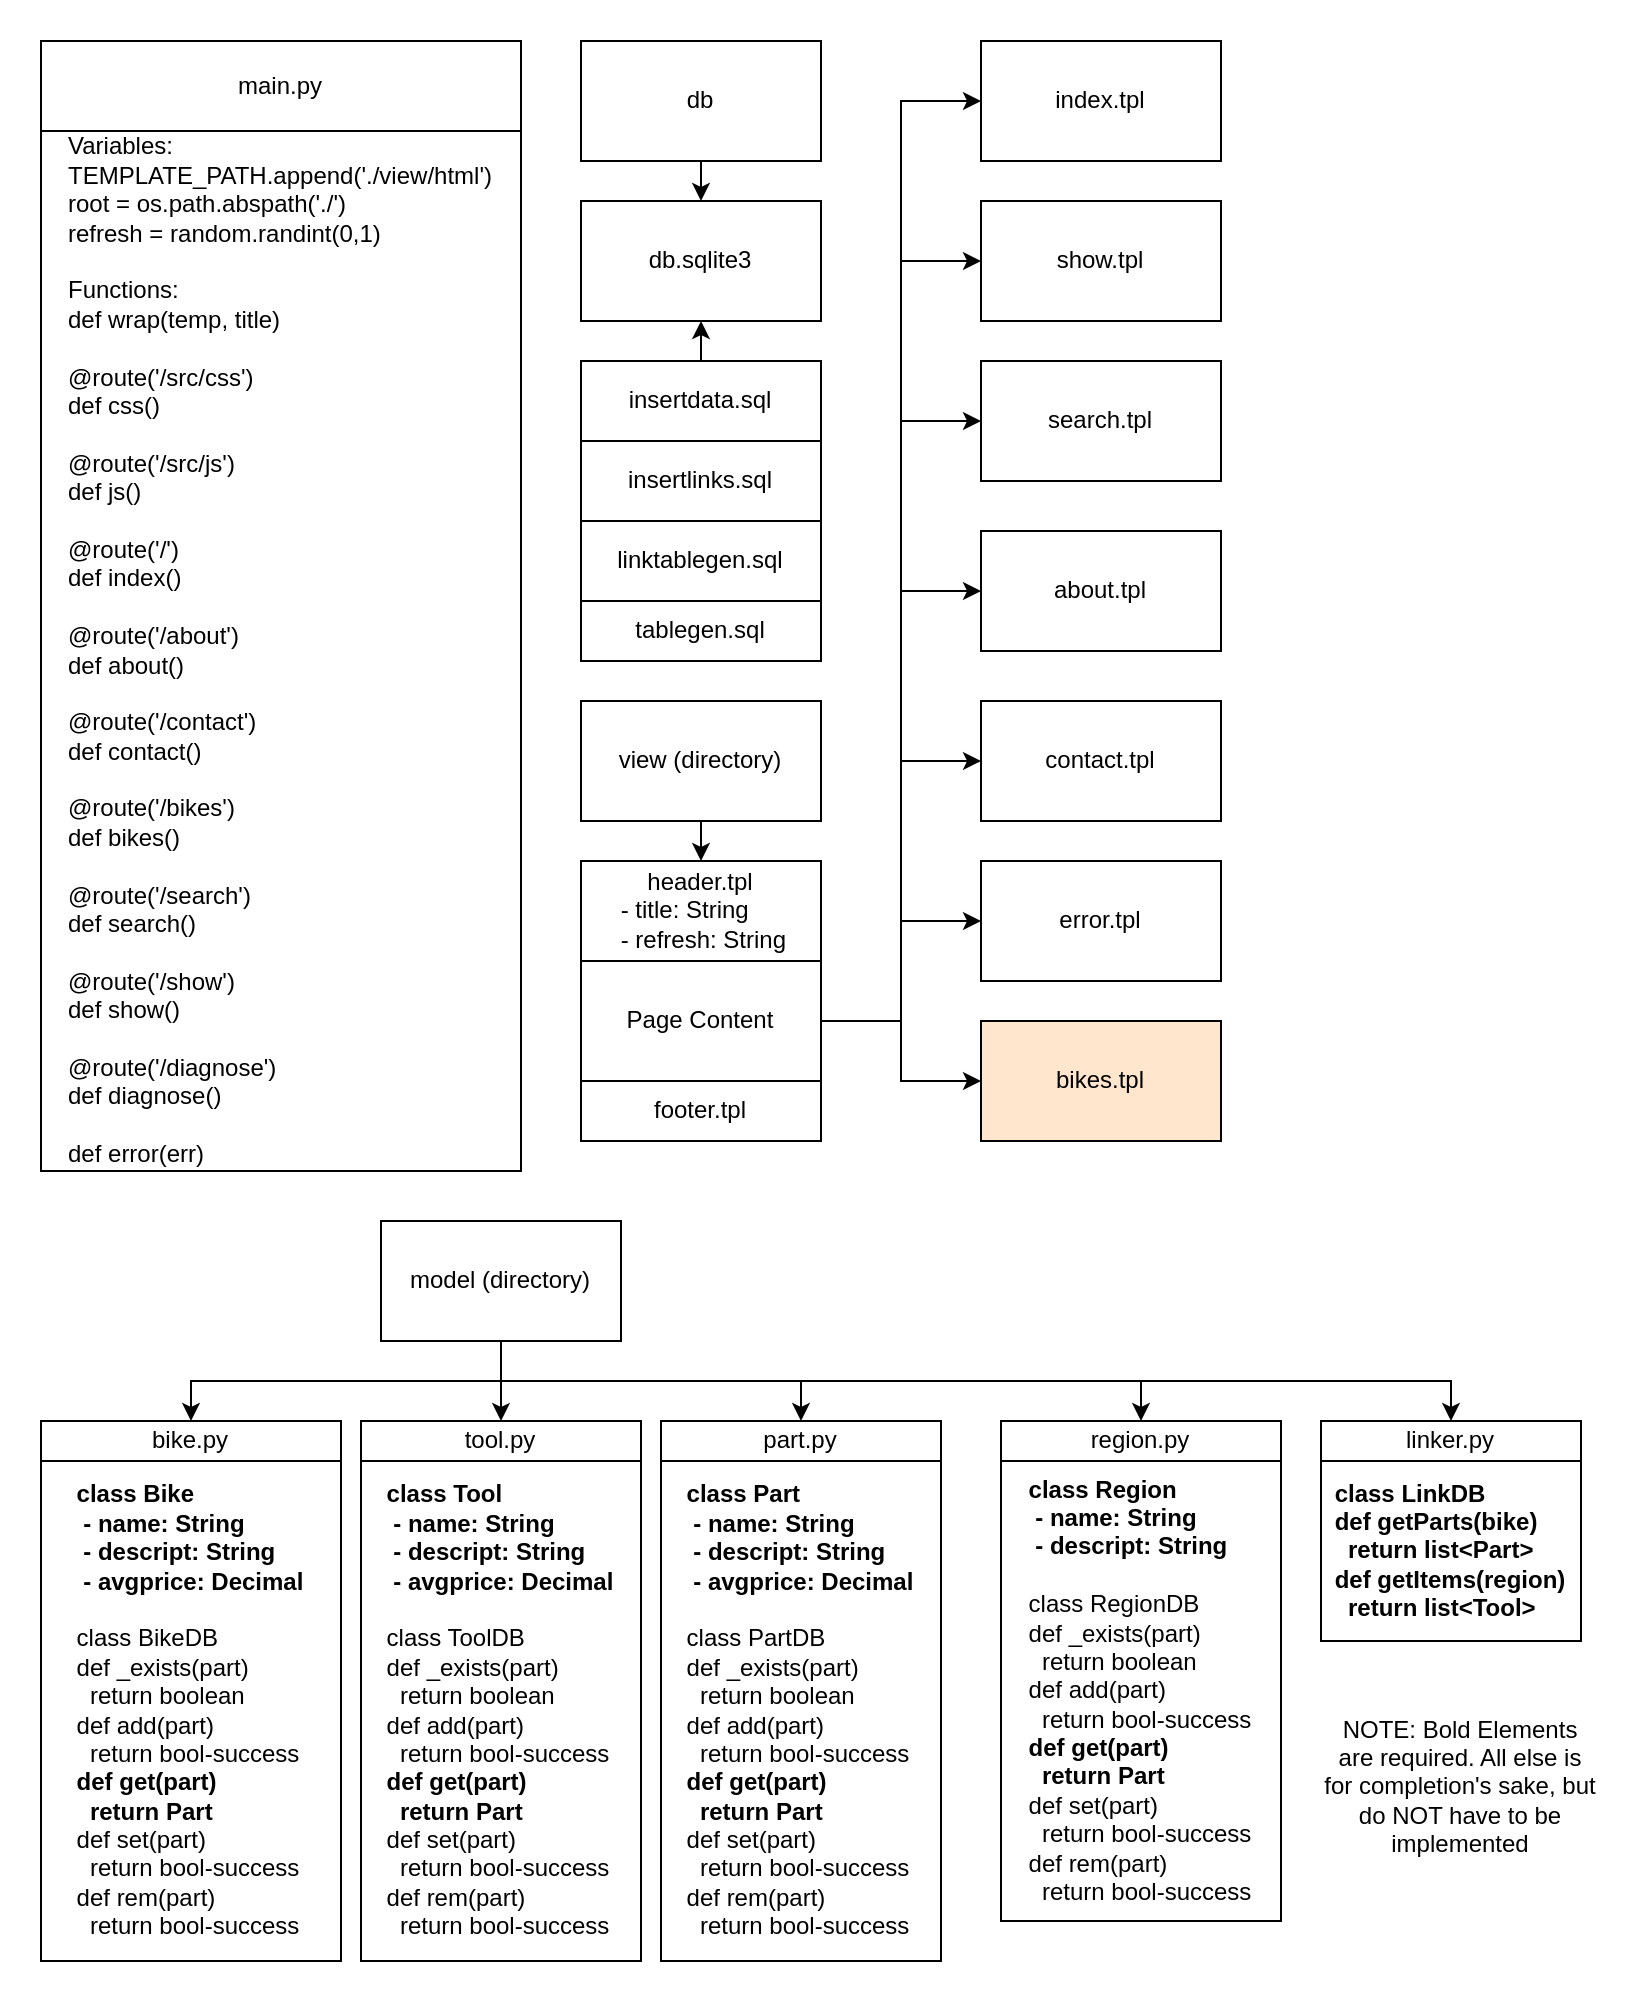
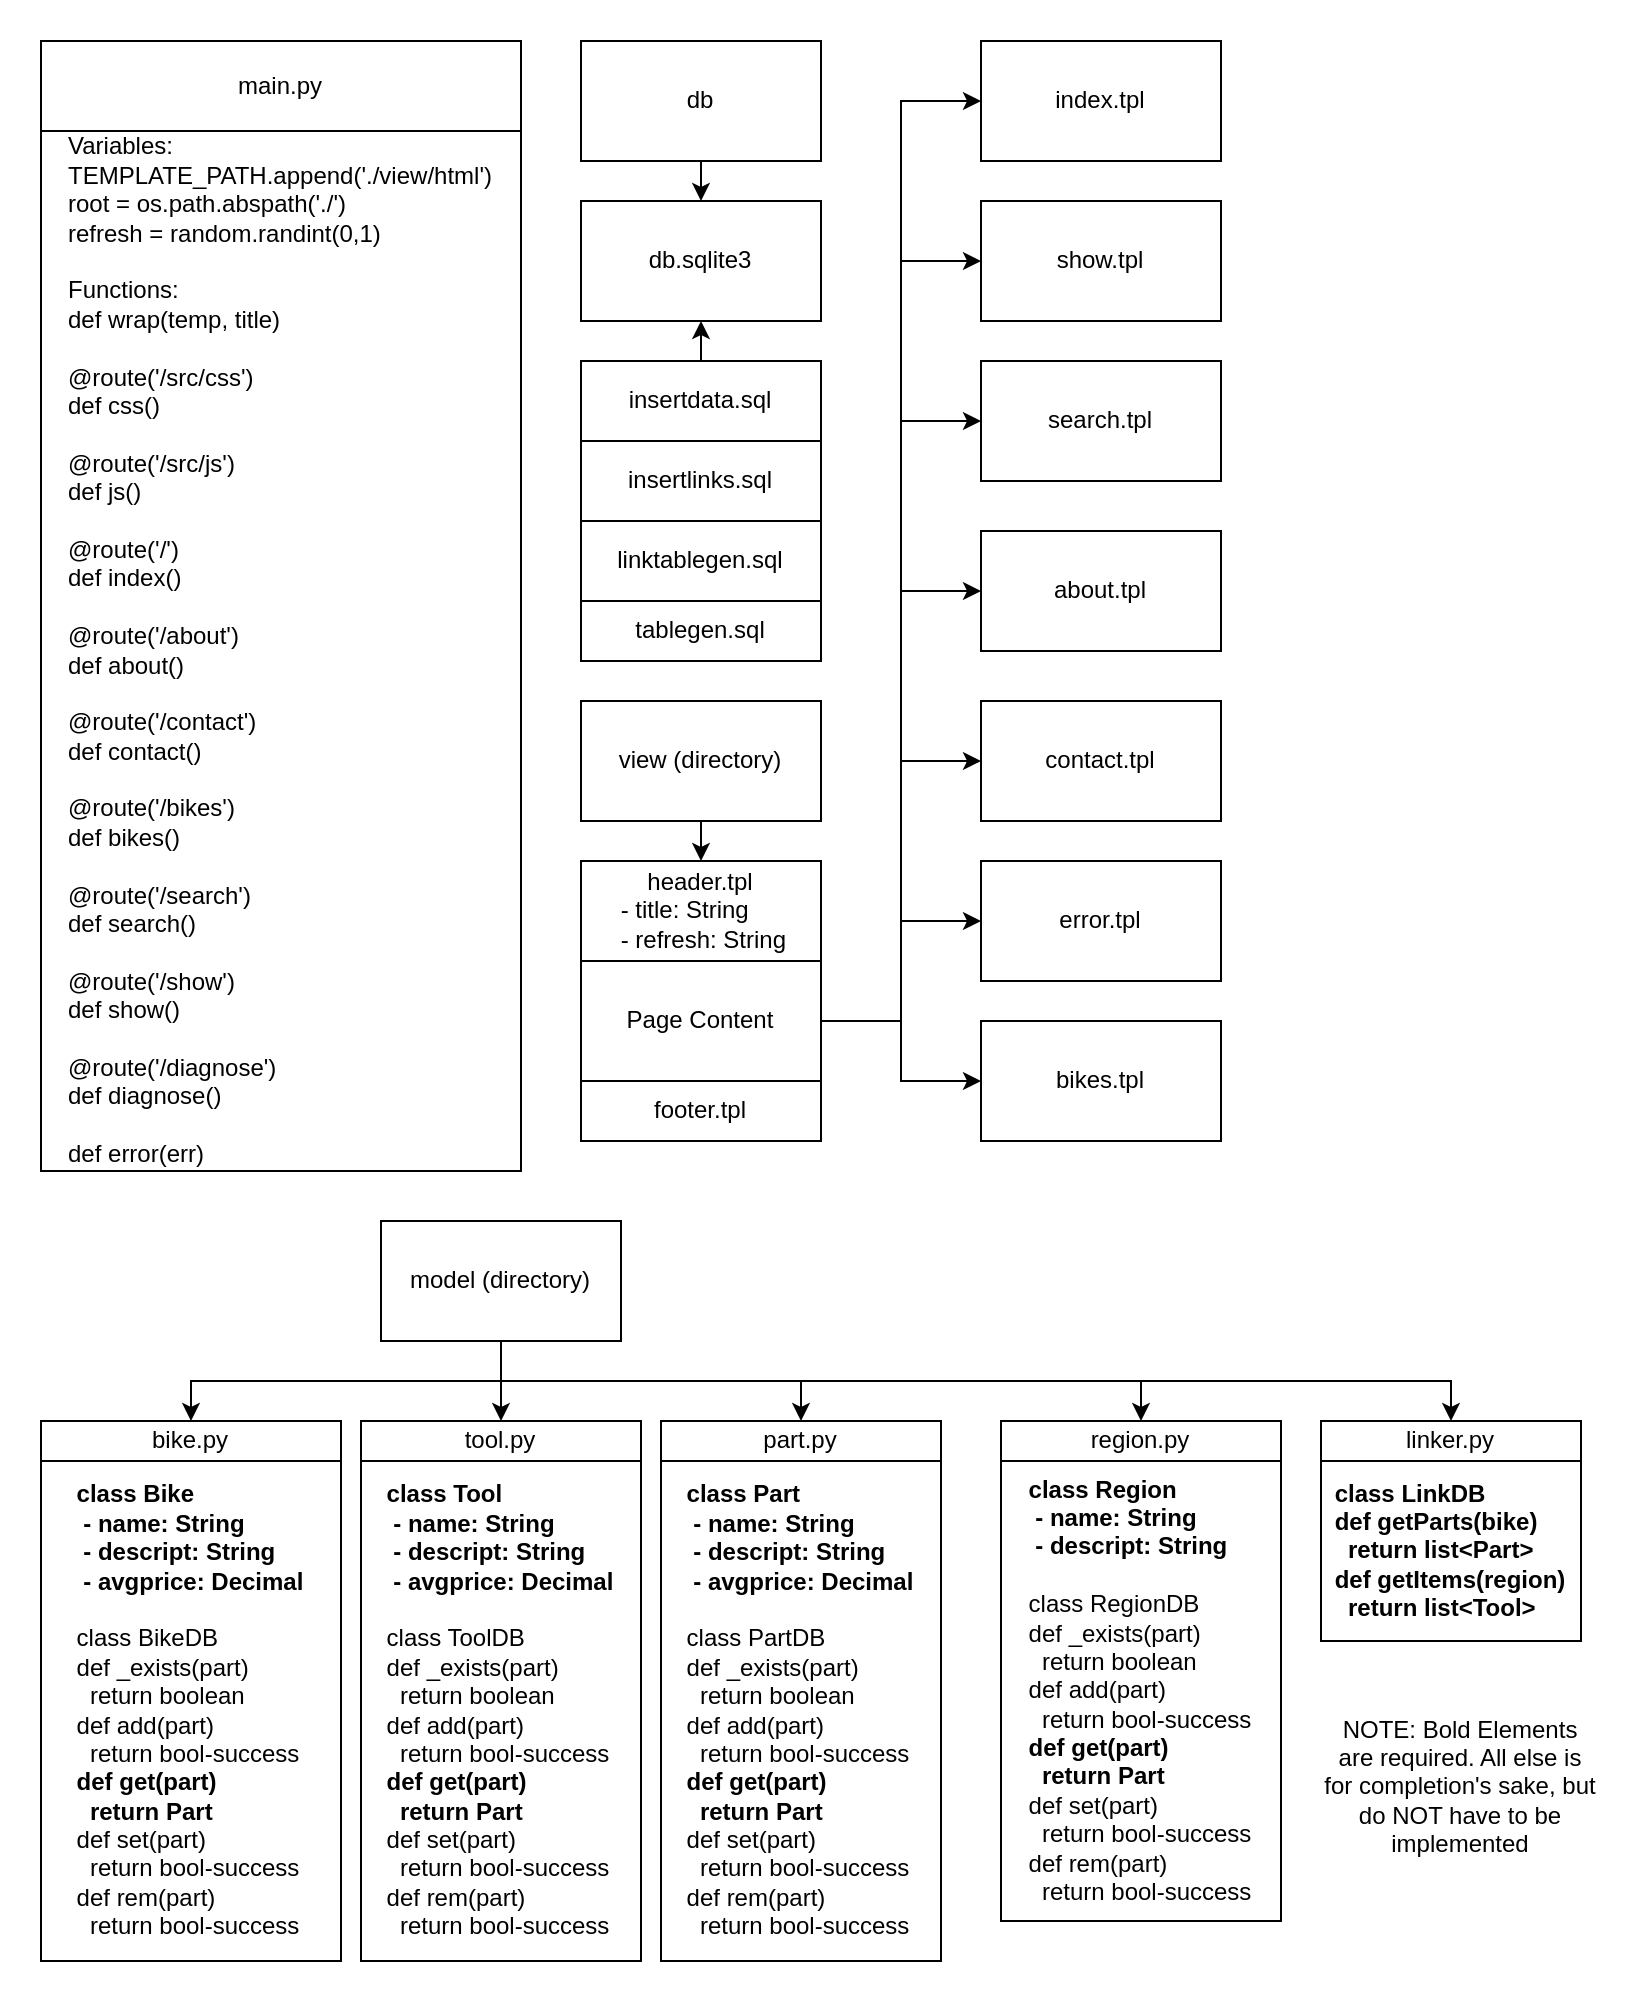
node "bikes.tpl": fillcolor #ffe6cc -> #ffffff
